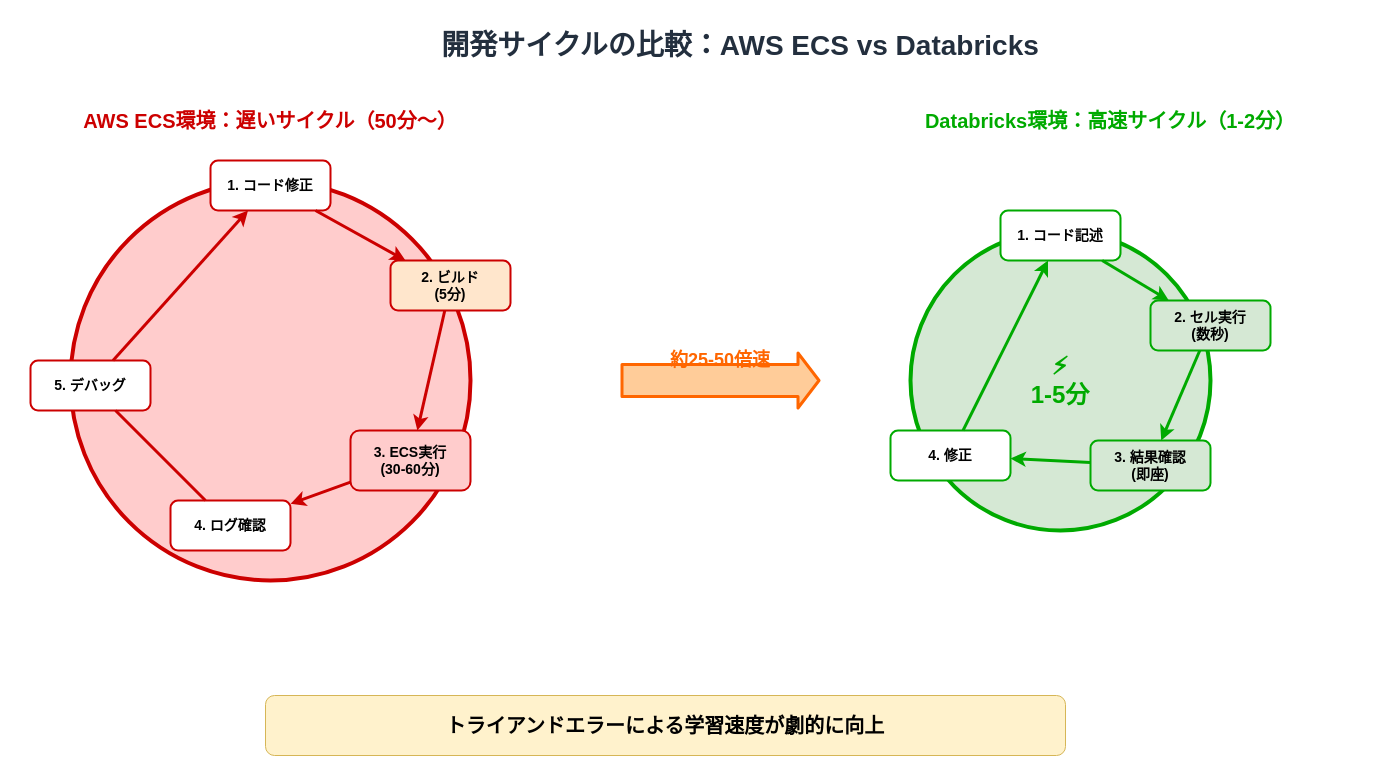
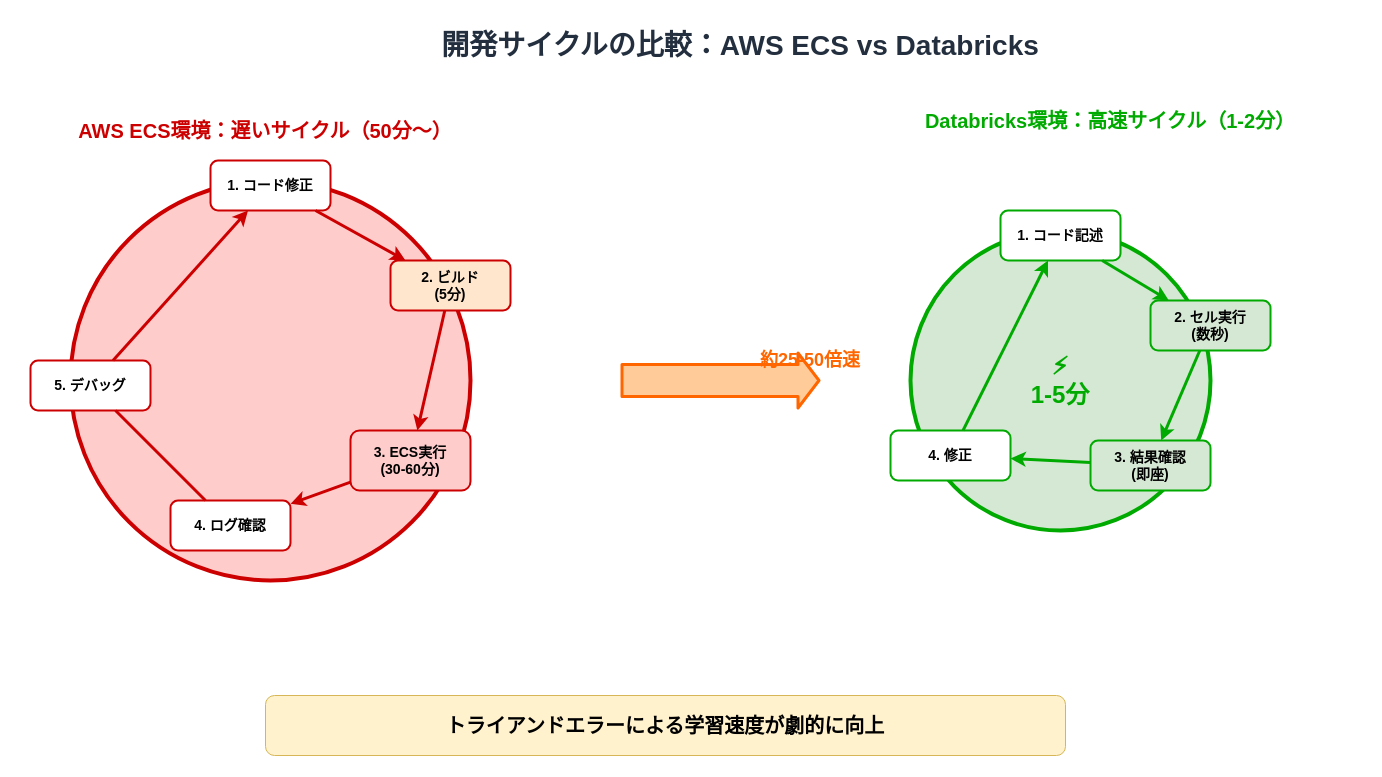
node "AWS ECS環境：遅いサイクル（50分～）": moved (271, 121) -> (266, 131)
node "約25-50倍速": moved (721, 361) -> (811, 361)
